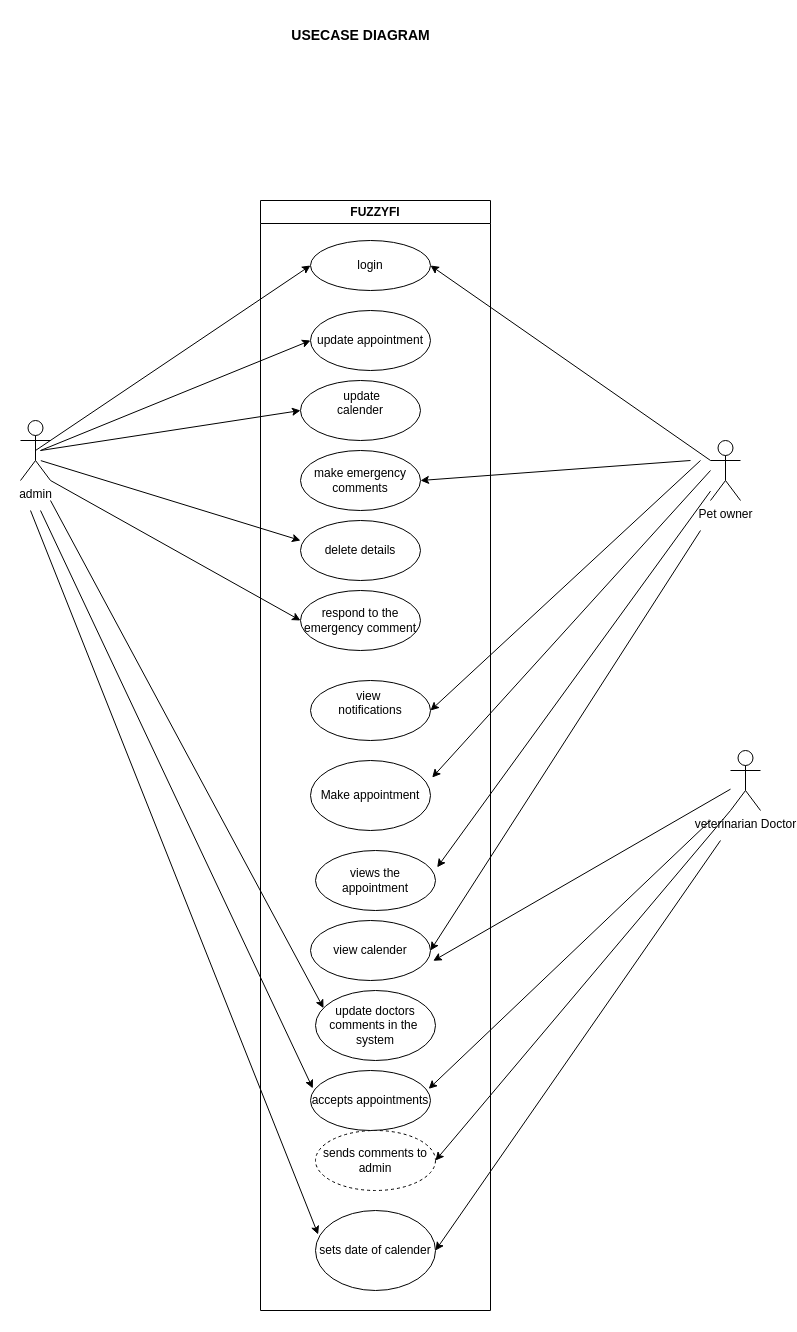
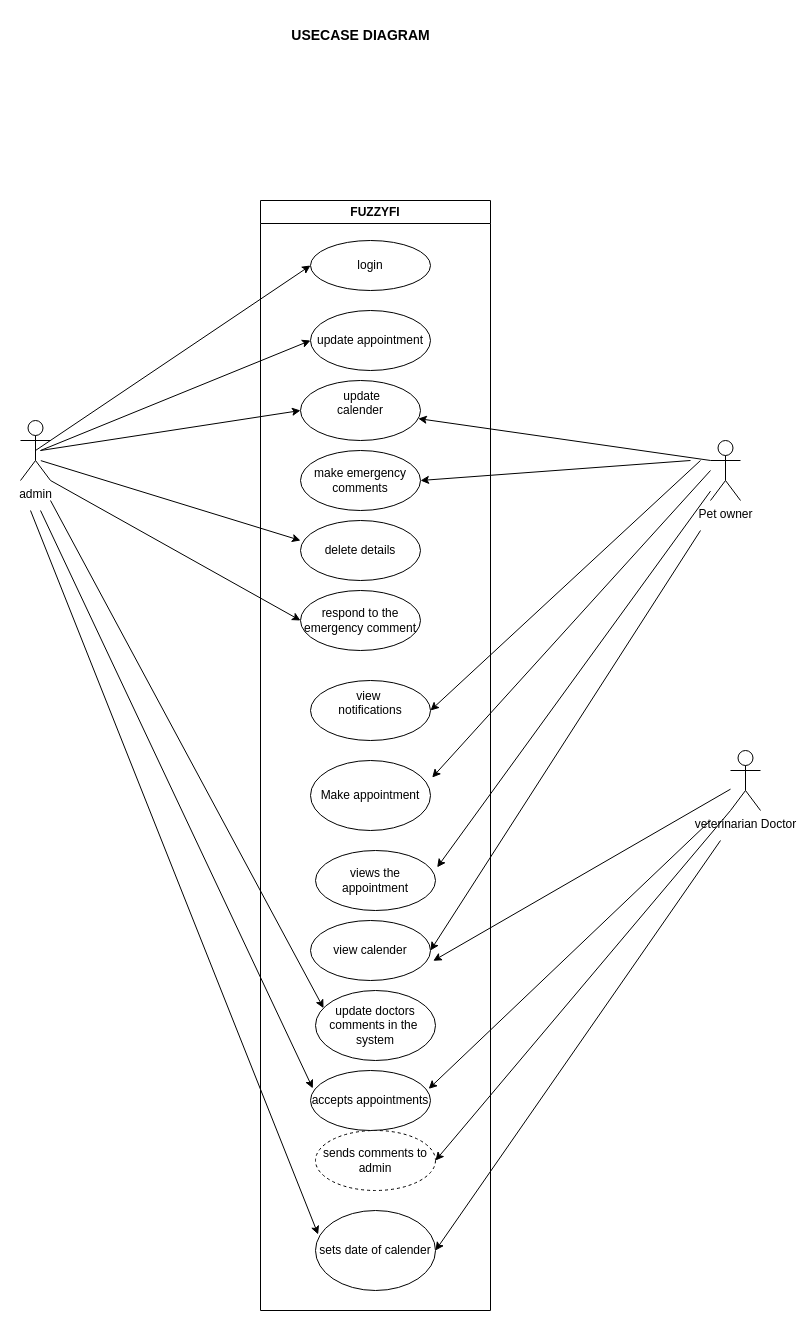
edge "Pet owner" -> "login": now "Pet owner" -> "update calender"
